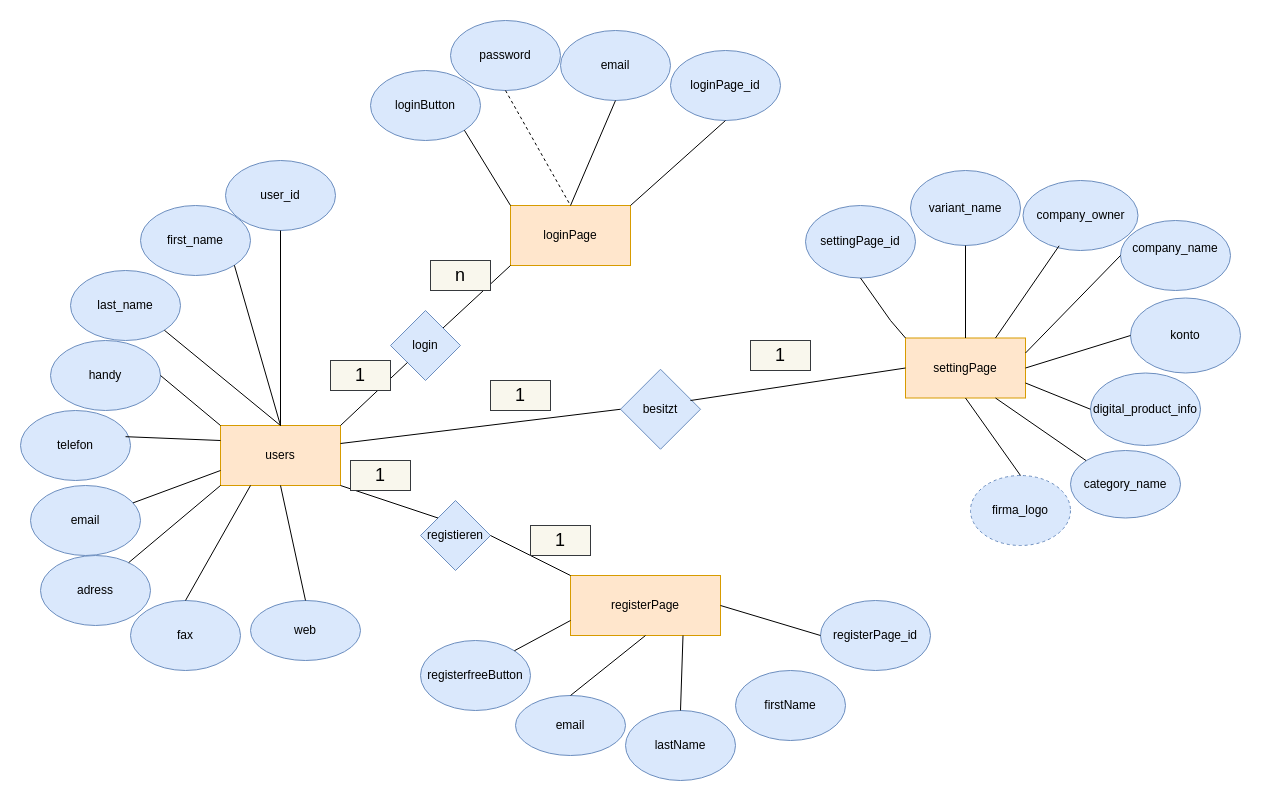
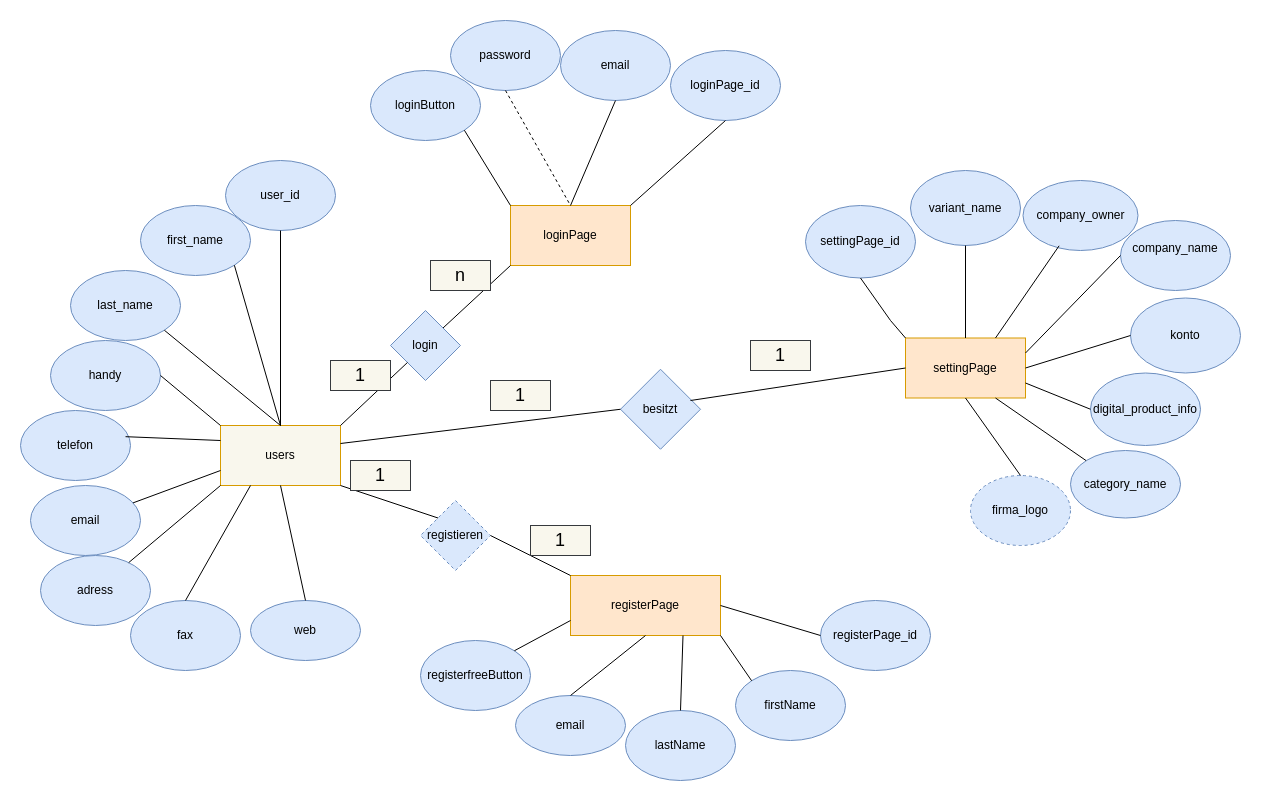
node "users": fillcolor #ffe6cc -> #f9f7ed
node "registieren": style solid -> dashed
edge "registerPage" -- "firstName": added
